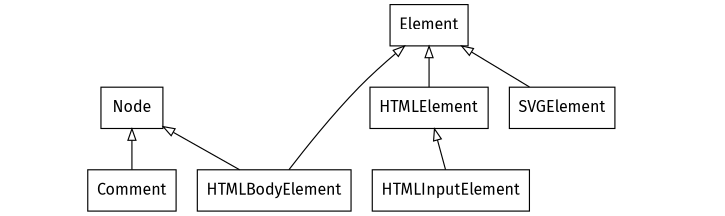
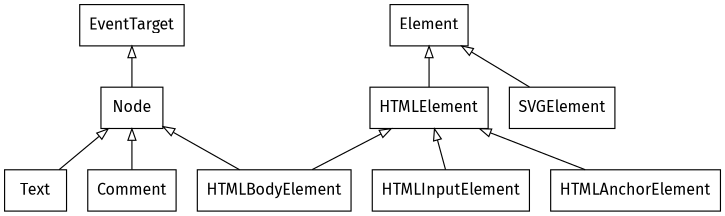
node "EventTarget": added
edge "HTMLBodyElement" -> "Element": now "HTMLBodyElement" -> "HTMLElement"
node "Text": added
node "HTMLAnchorElement": added
